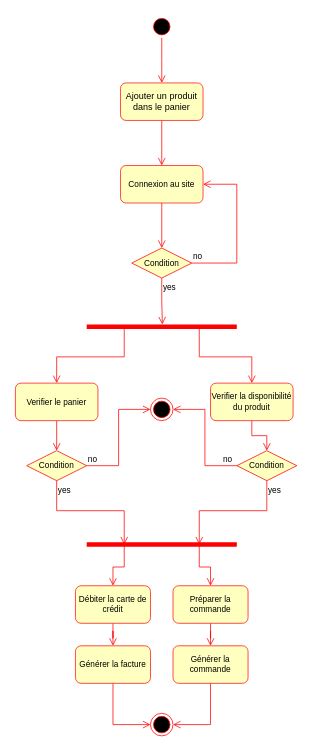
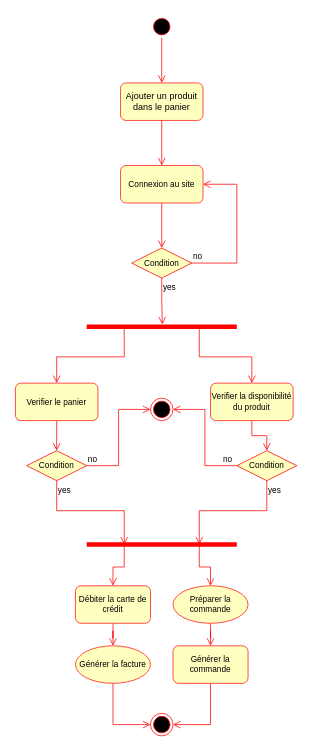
node "Préparer la commande": shape rounded rectangle -> ellipse
node "Générer la facture": shape rounded rectangle -> ellipse
